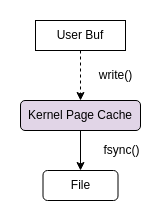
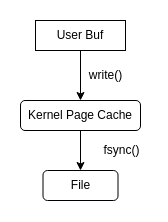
edge "User Buf" -> "Kernel Page Cache": style dashed -> solid
node "write()": moved (116, 76) -> (106, 76)
node "Kernel Page Cache": fillcolor #e1d5e7 -> #ffffff
